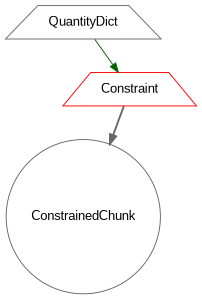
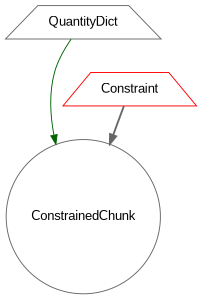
edge "QuantityDict" -> "Constraint": now "QuantityDict" -> "ConstrainedChunk"
